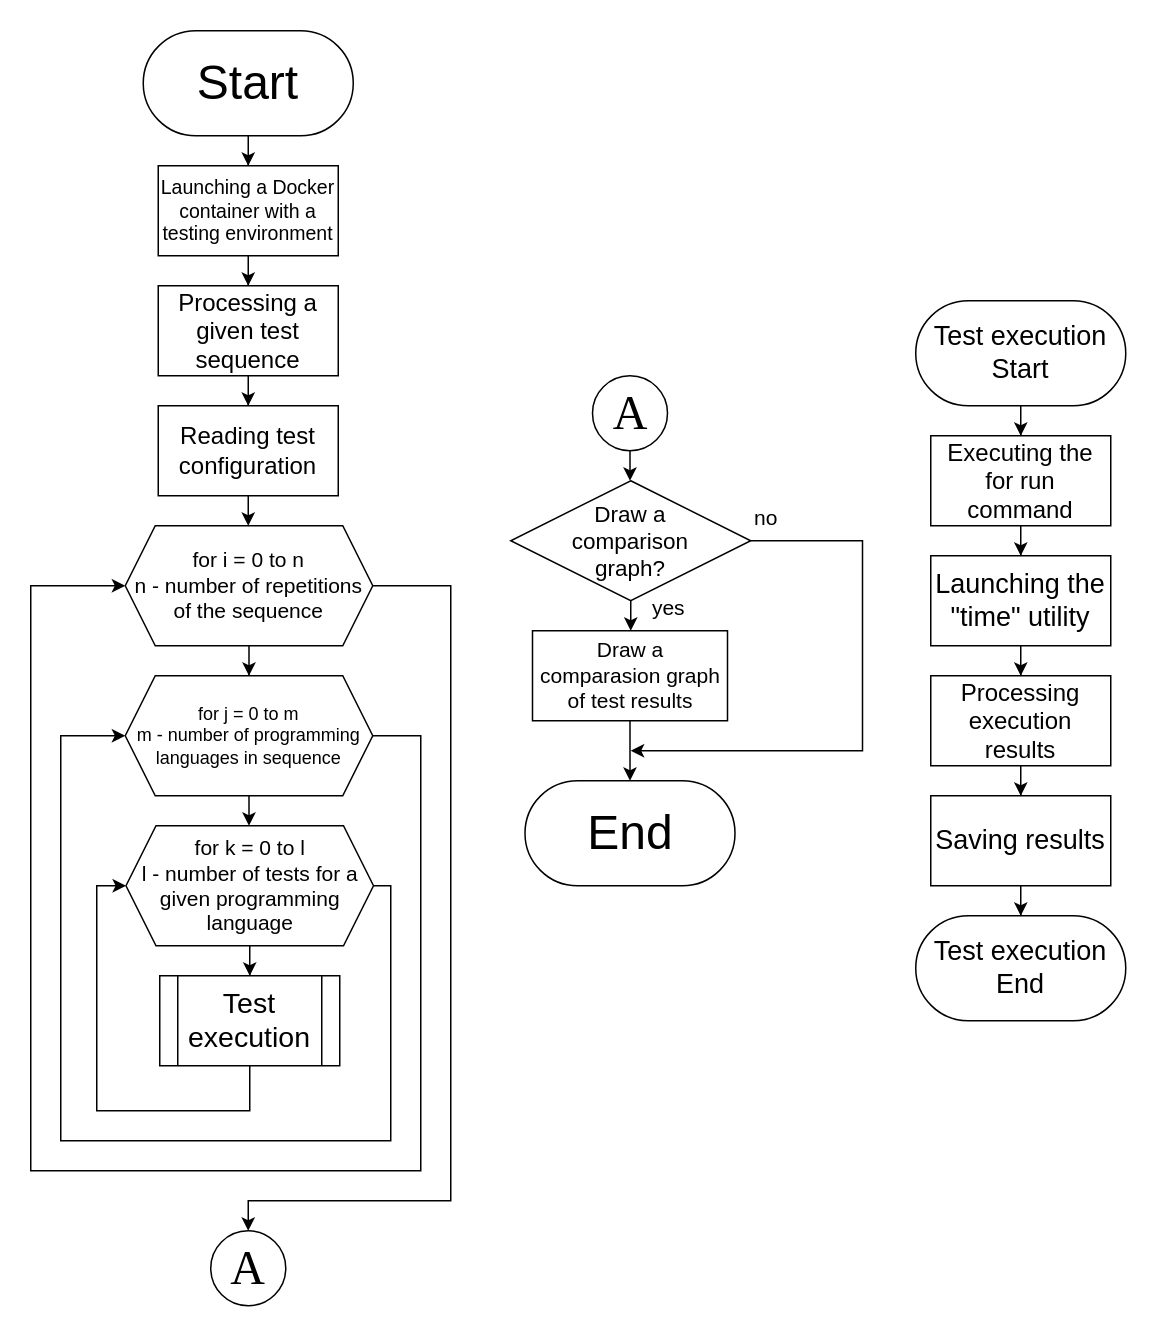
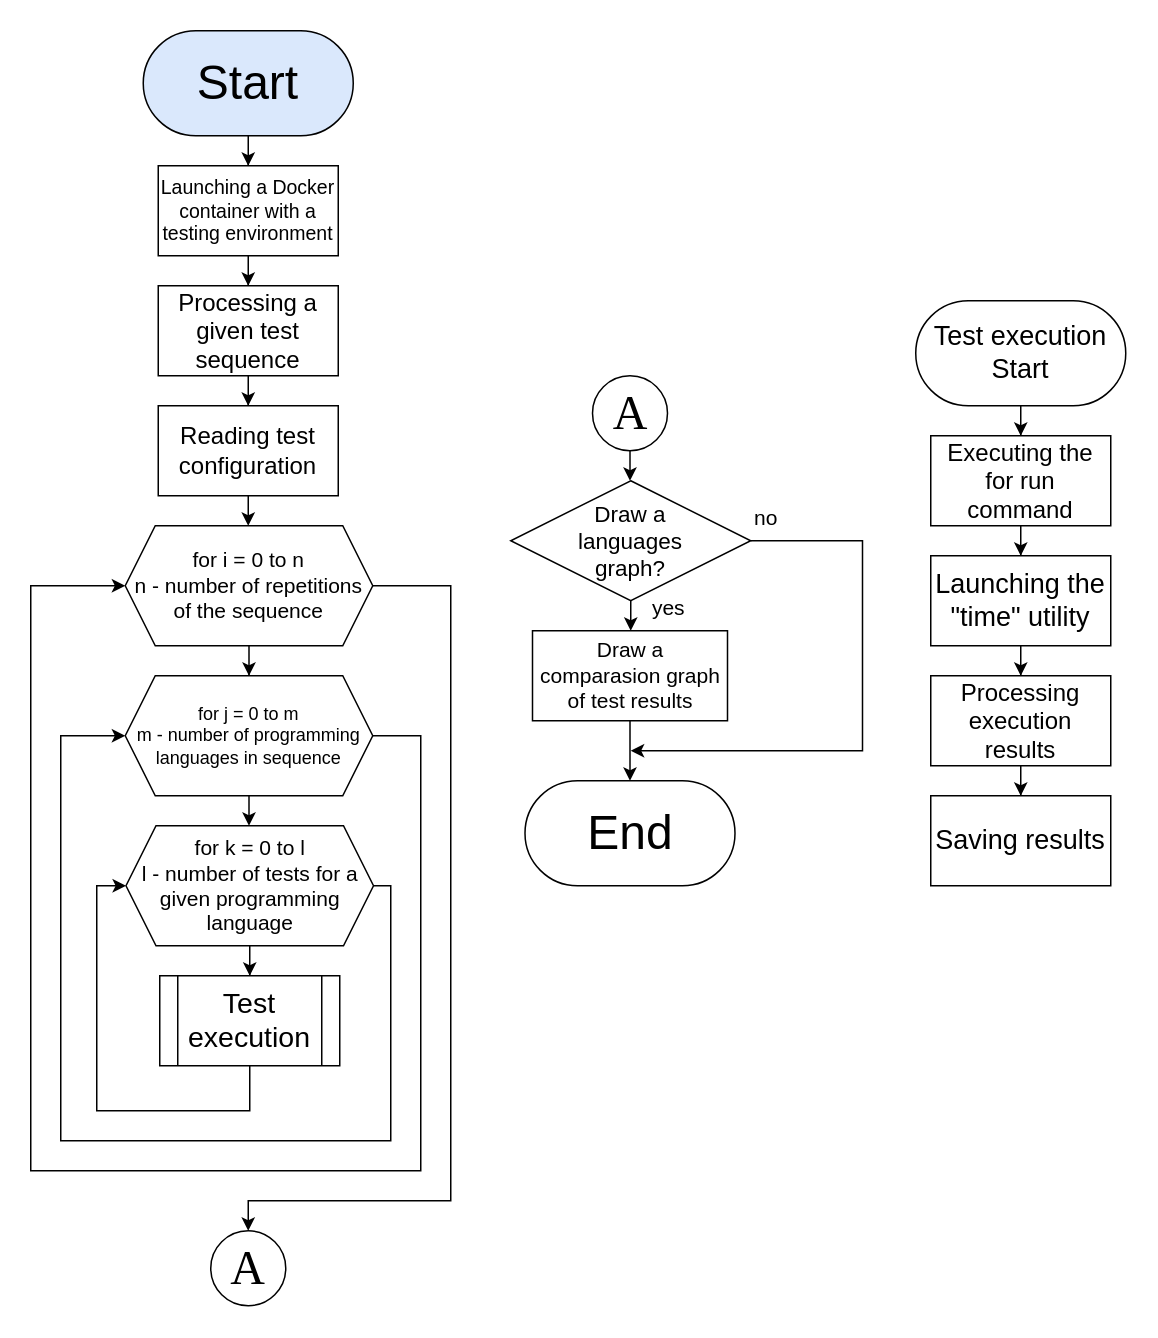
node "Start": fillcolor #ffffff -> #dae8fc
node "Draw a comparisongraph?": label "Draw a comparisongraph?" -> "Draw a languagesgraph?"
edge "Saving results" -> "Test executionEnd": removed
node "Test executionEnd": removed
